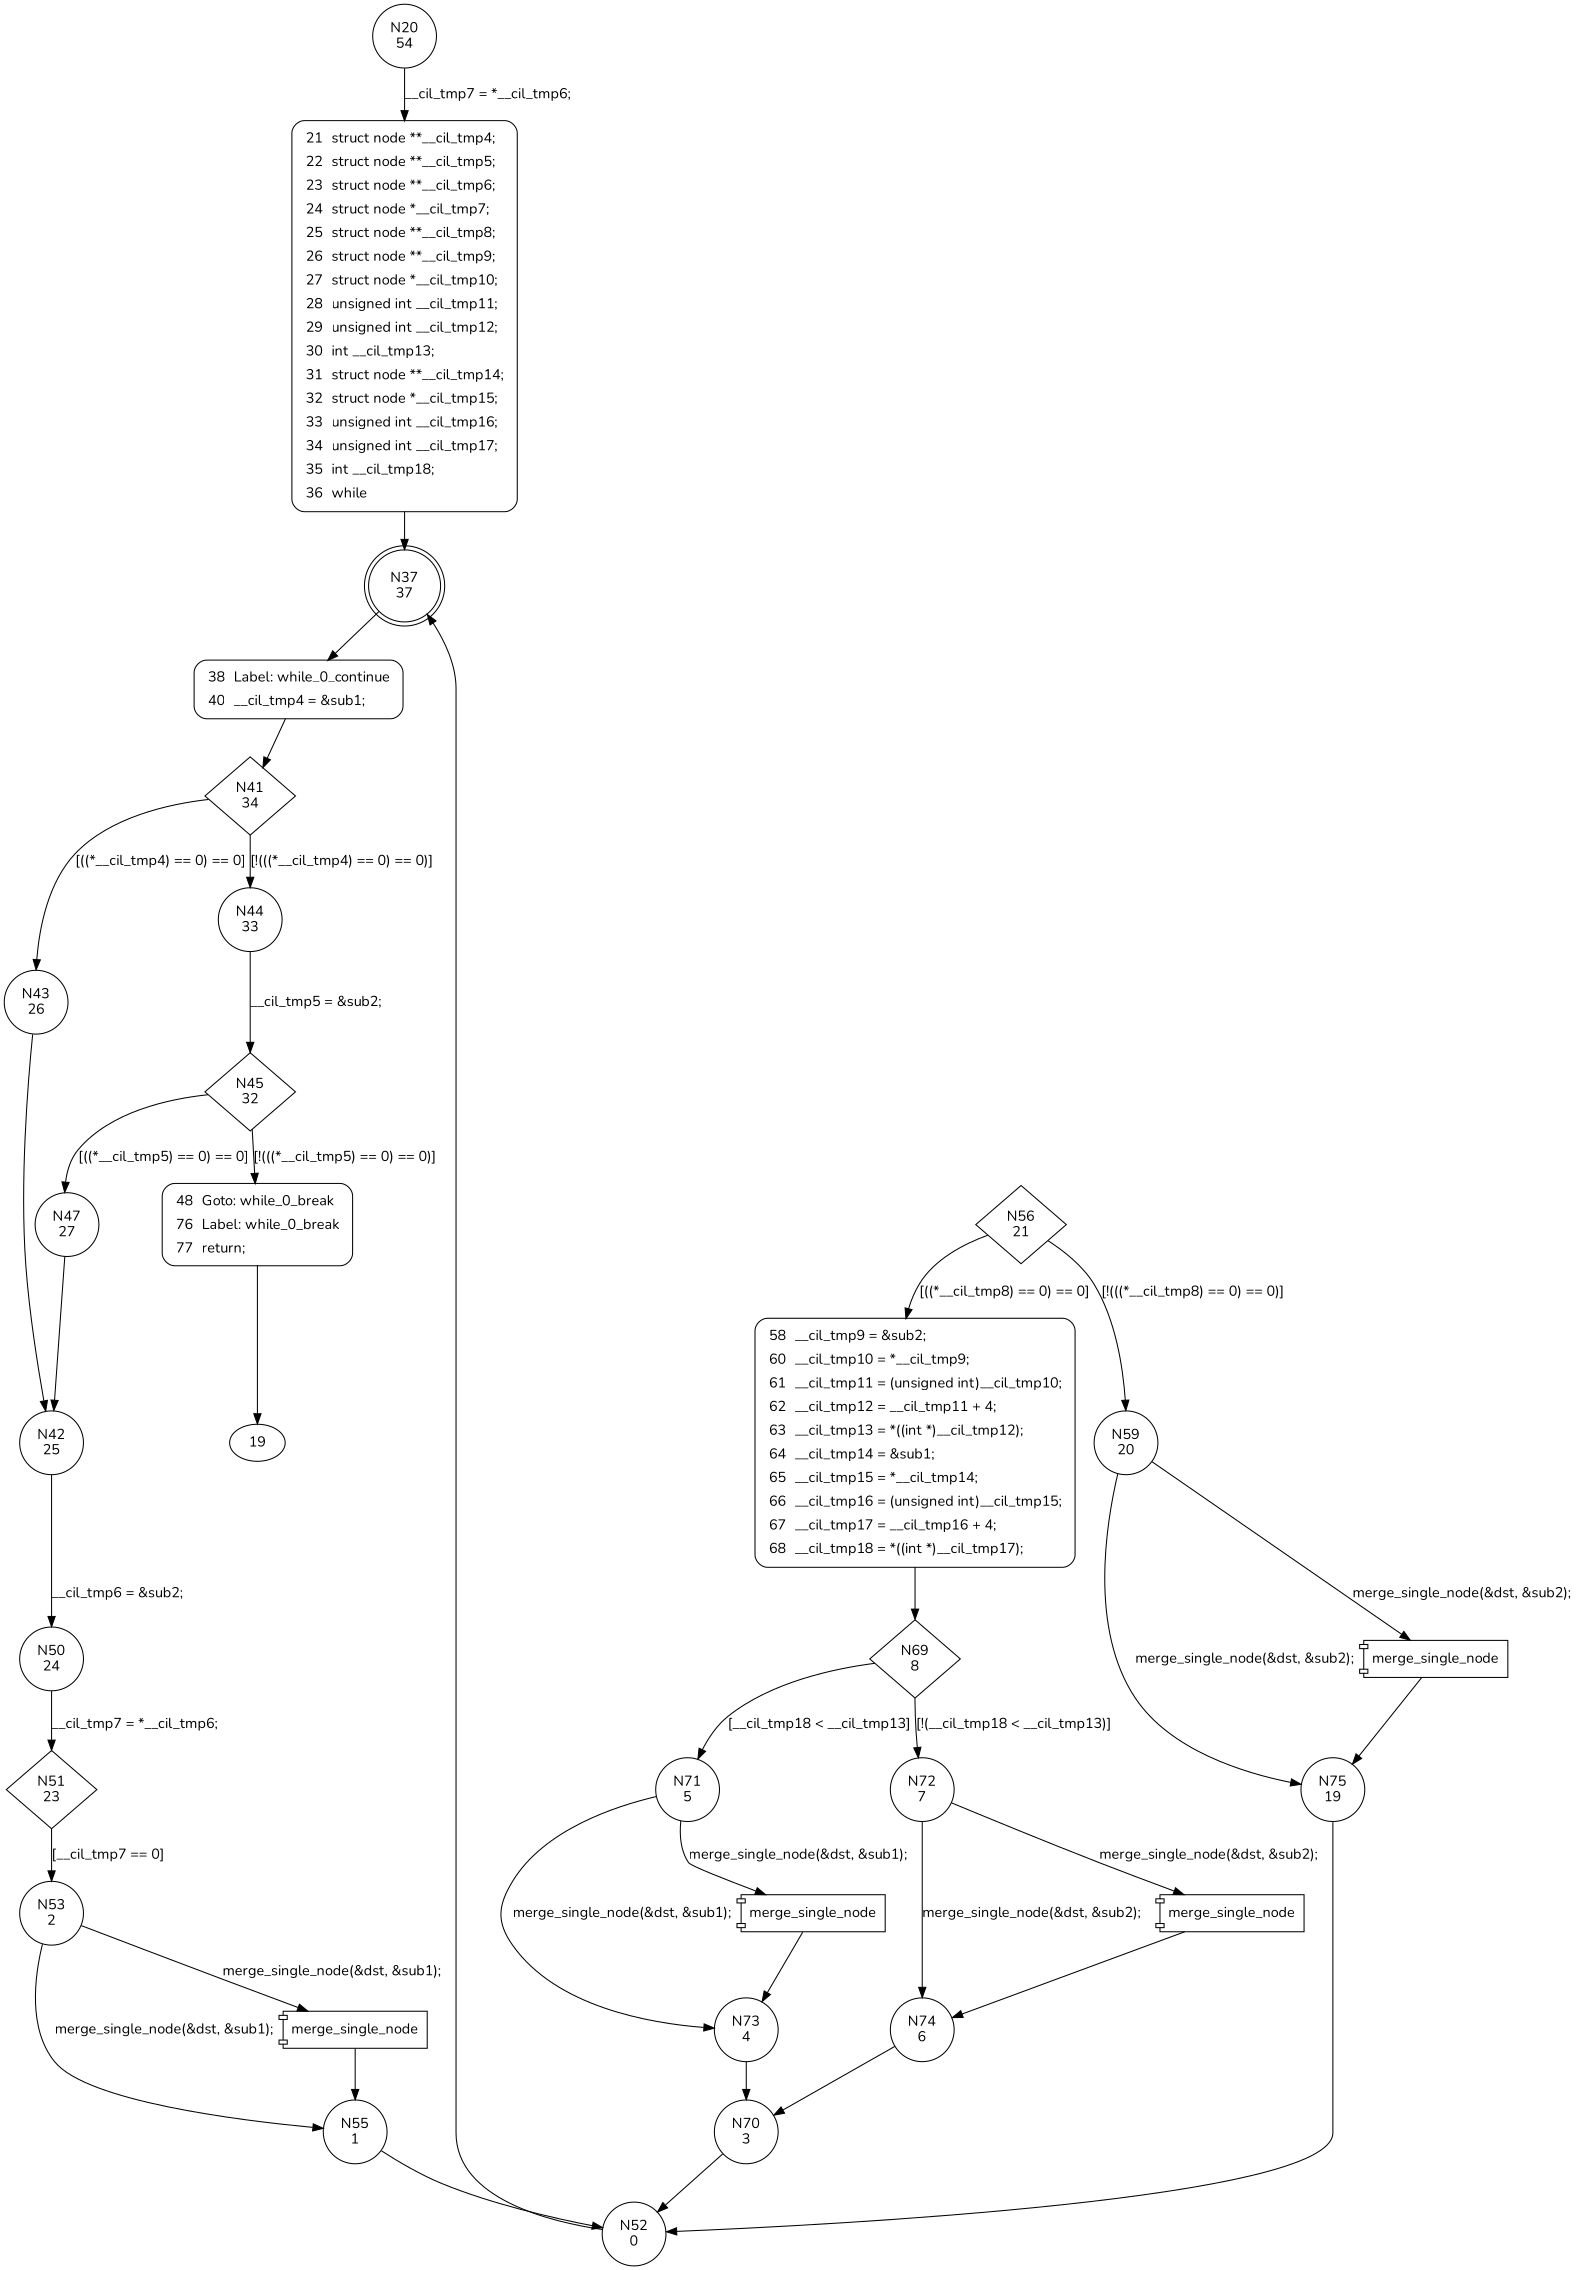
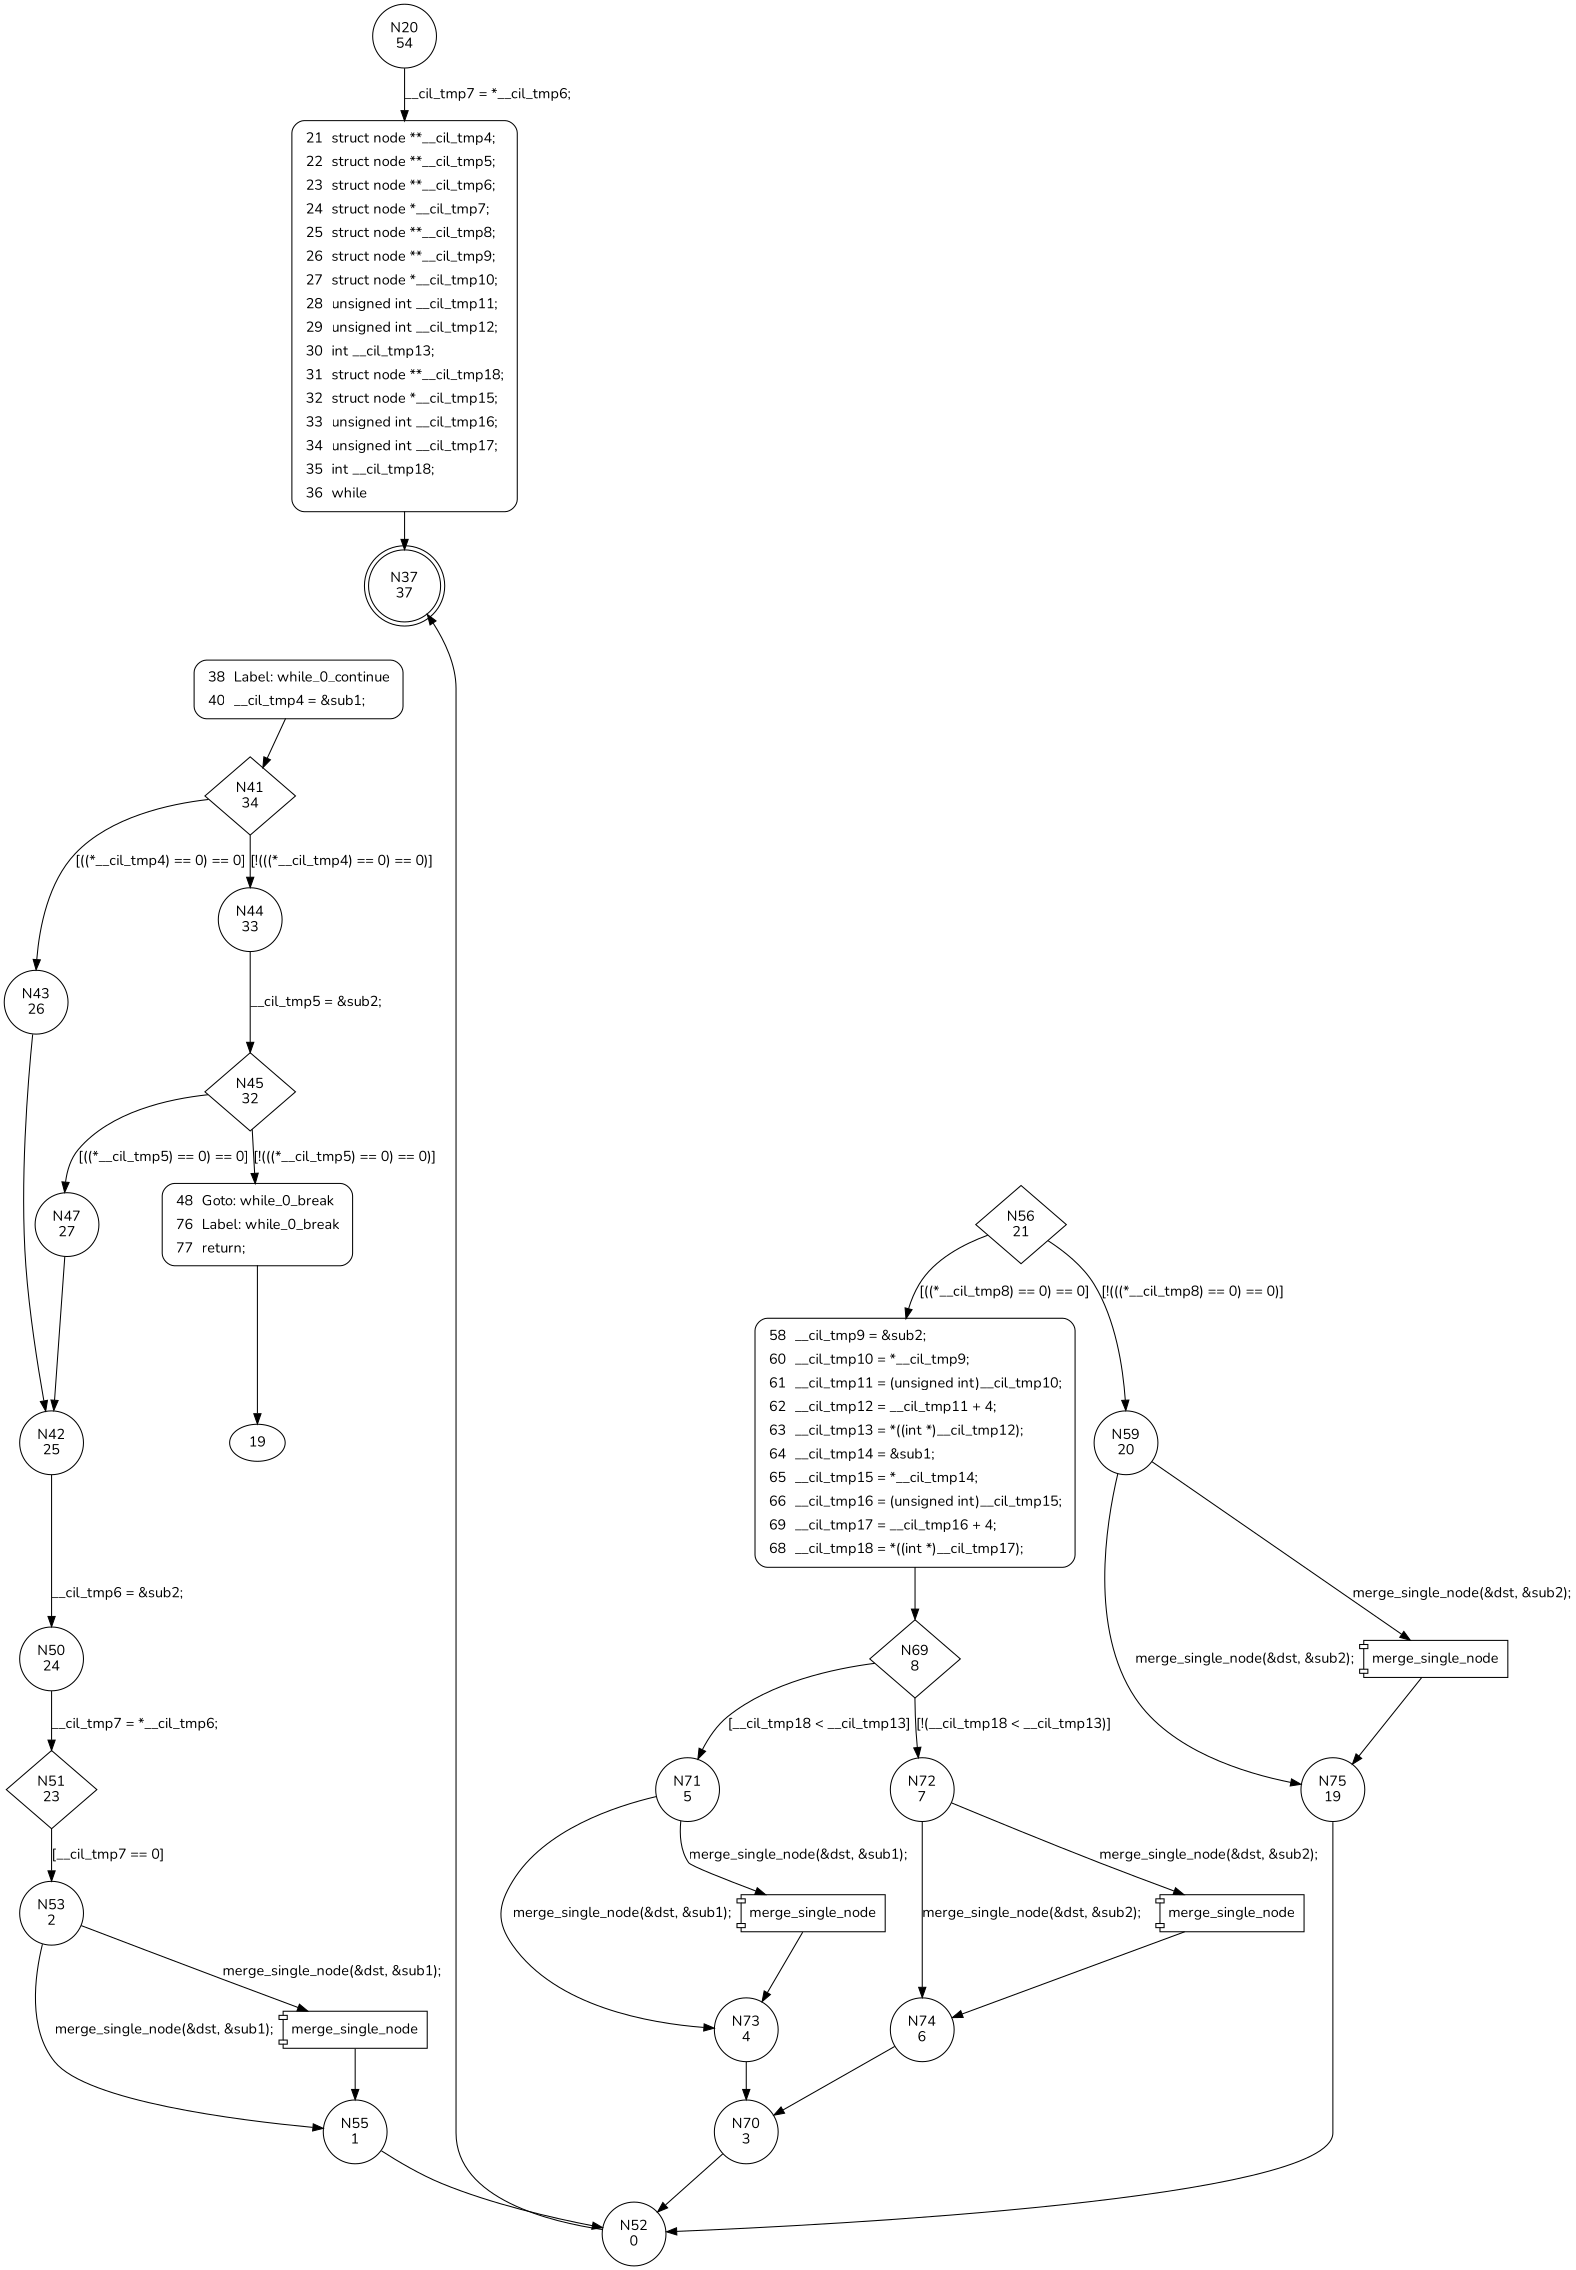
node "21": text "struct node **__cil_tmp14;" -> "struct node **__cil_tmp18;"
edge "N37 37" -> "38": removed
node "58": text "67" -> "69"
